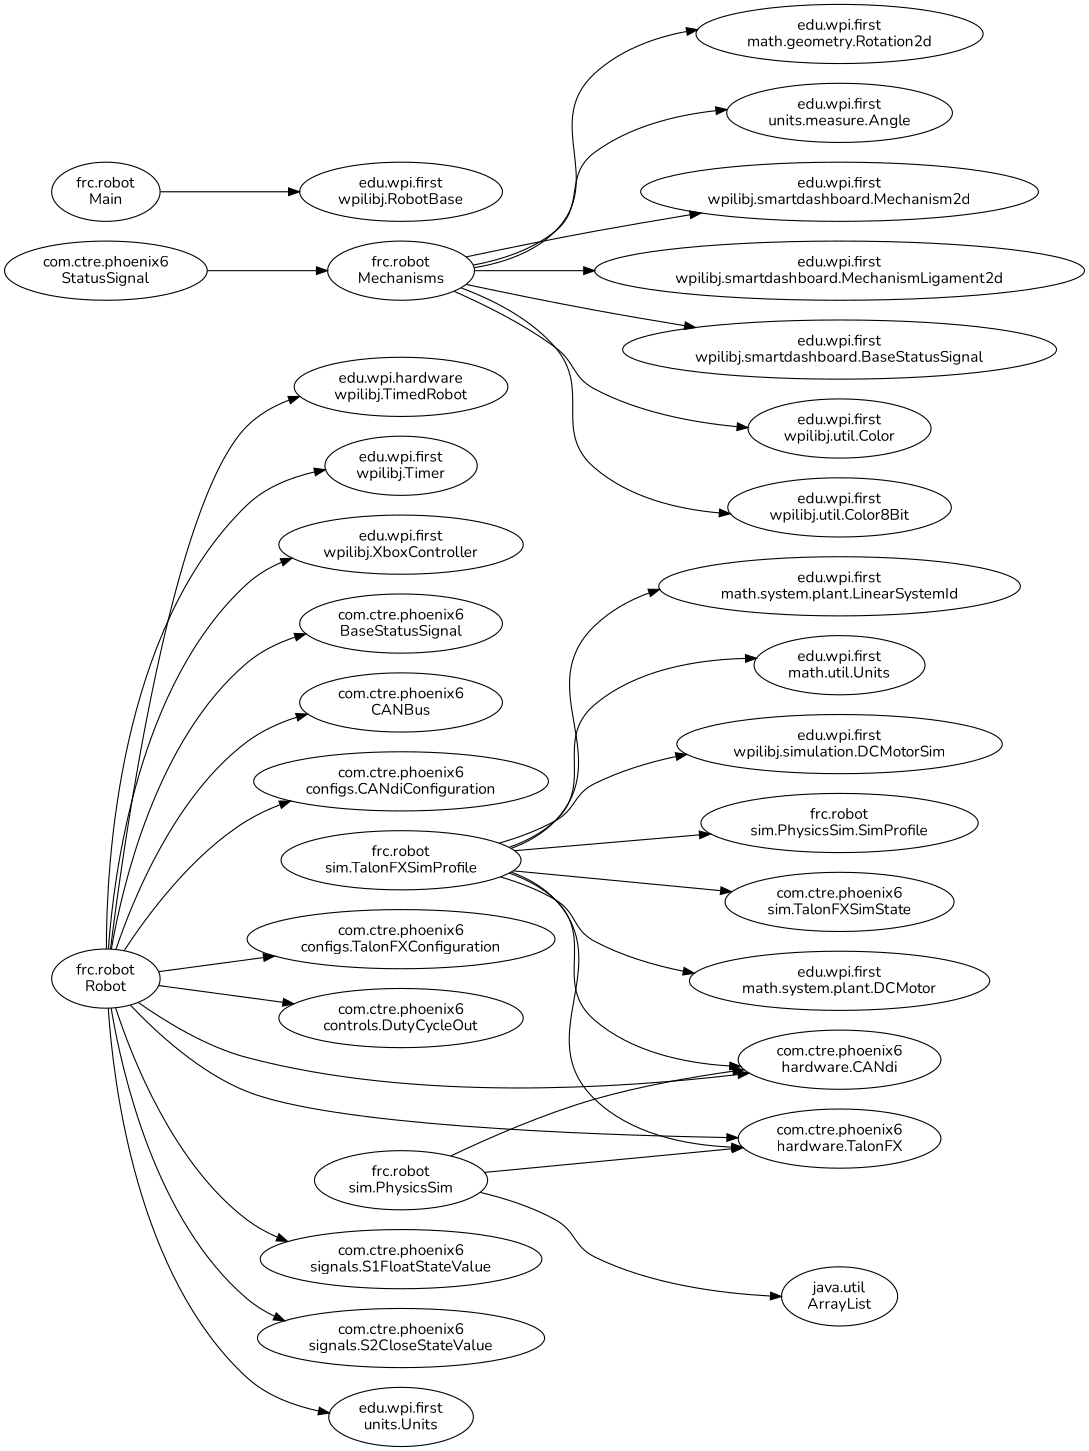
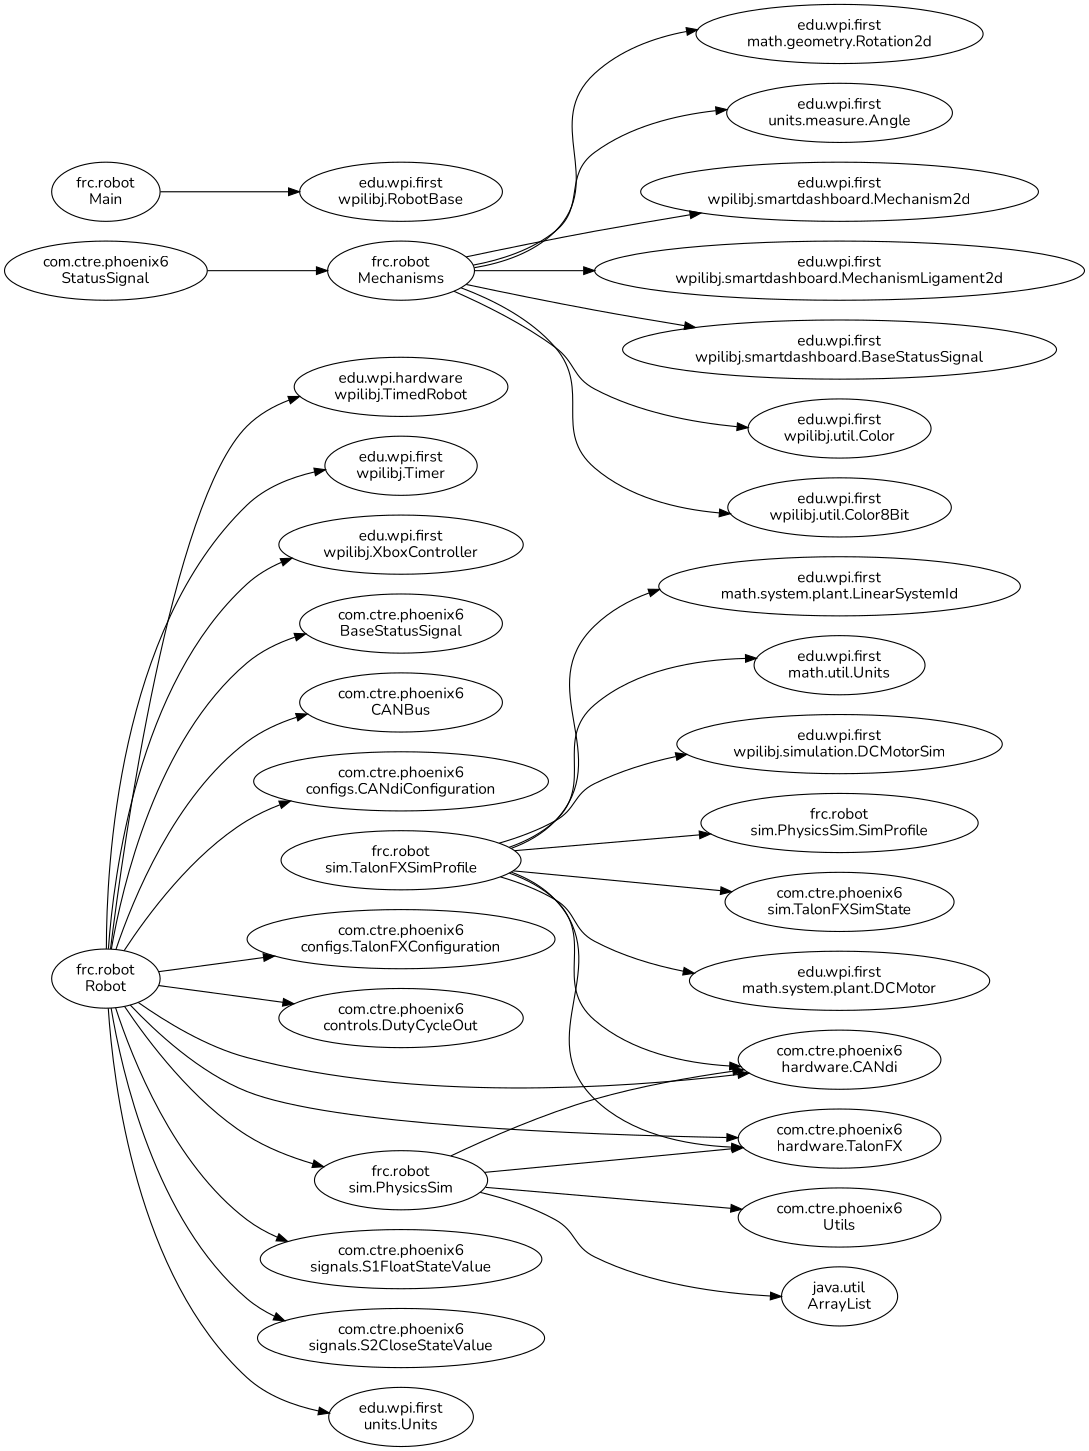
edge "frc.robot Robot" -> "frc.robot sim.PhysicsSim": added
node "com.ctre.phoenix6 Utils": added
